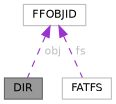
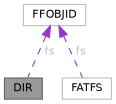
edge "DIR" -> "FFOBJID": label " obj" -> " fs"
